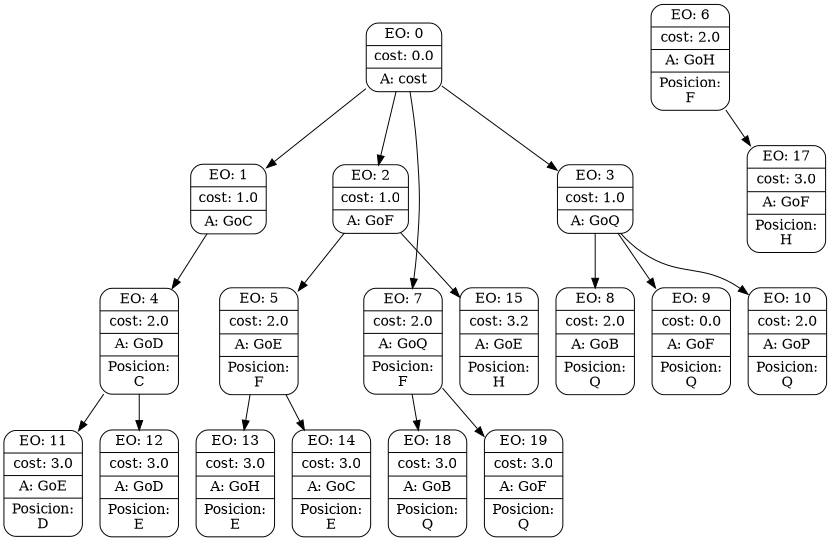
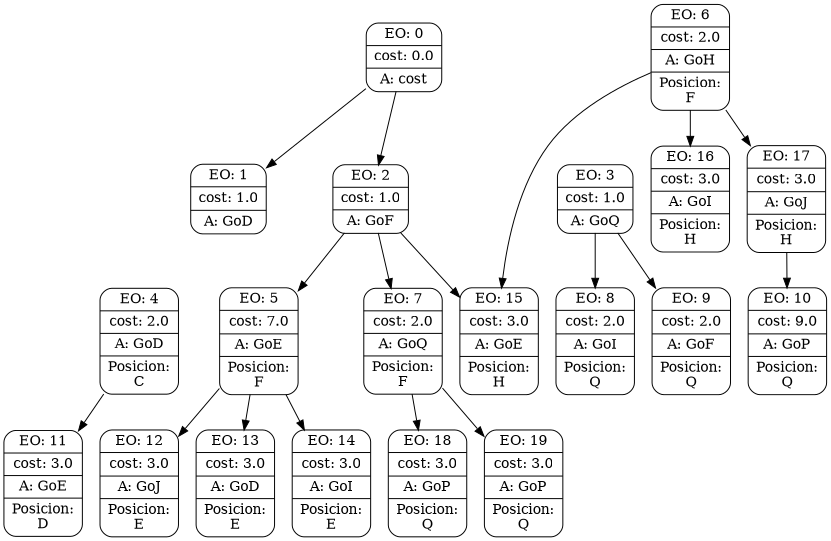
edge "EO: 0" -> "EO: 3": removed
edge "EO: 6" -> "EO: 15": added
edge "EO: 0" -> "EO: 7": now "EO: 2" -> "EO: 7"
node "EO: 16": added
node "EO: 17": text "A: GoF" -> "A: GoJ"
node "EO: 1": text "A: GoC" -> "A: GoD"
edge "EO: 1" -> "EO: 4": removed
edge "EO: 3" -> "EO: 10": now "EO: 17" -> "EO: 10"
node "EO: 5": text "cost: 2.0" -> "cost: 7.0"
node "EO: 15": text "cost: 3.2" -> "cost: 3.0"
node "EO: 9": text "cost: 0.0" -> "cost: 2.0"
node "EO: 10": text "cost: 2.0" -> "cost: 9.0"
node "EO: 8": text "A: GoB" -> "A: GoI"
edge "EO: 4" -> "EO: 12": now "EO: 5" -> "EO: 12"
node "EO: 12": text "A: GoD" -> "A: GoJ"
node "EO: 13": text "A: GoH" -> "A: GoD"
node "EO: 14": text "A: GoC" -> "A: GoI"
node "EO: 18": text "A: GoB" -> "A: GoP"
node "EO: 19": text "A: GoF" -> "A: GoP"
